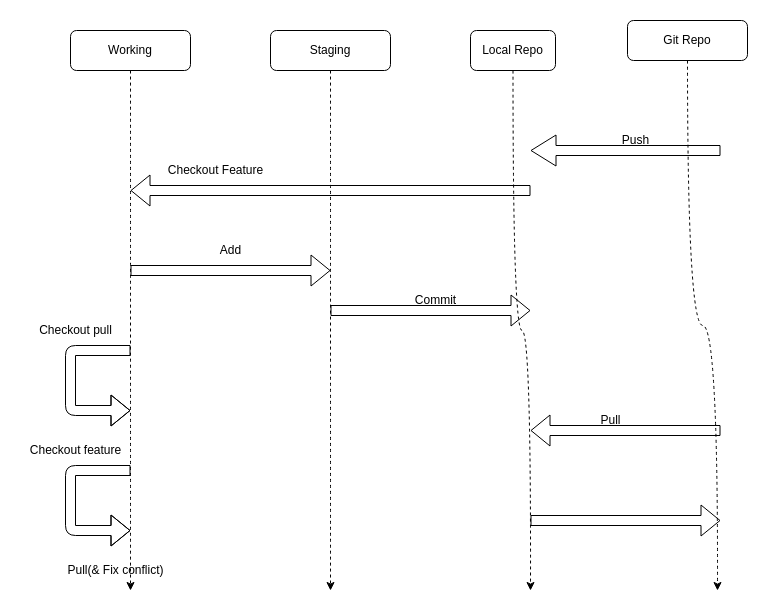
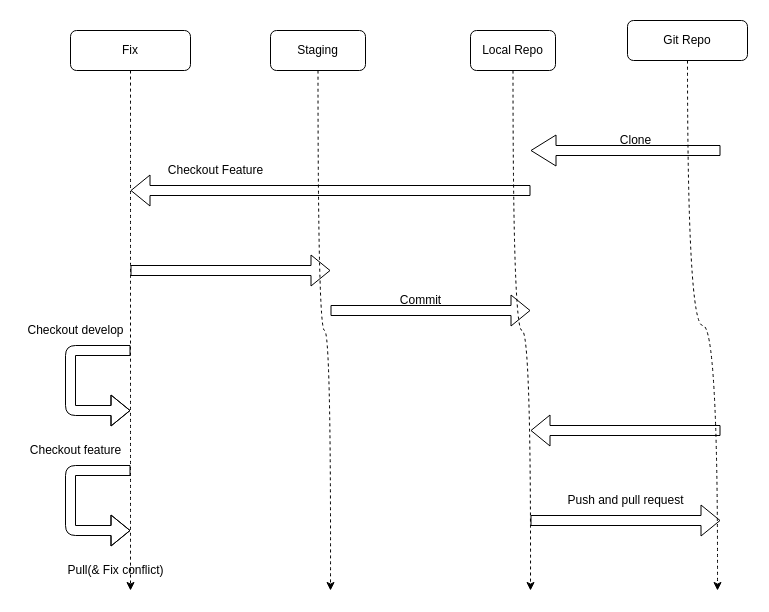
node "Working": label "Working" -> "Fix"
node "Staging": size 120x40 -> 95x40
node "Push": label "Push" -> "Clone"
node "Add": removed
node "Commit": moved (436, 301) -> (421, 301)
node "Checkout pull": label "Checkout pull" -> "Checkout develop"
node "Pull": removed
node "Push and pull request": added
